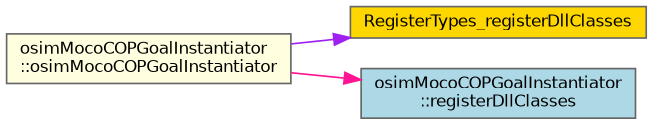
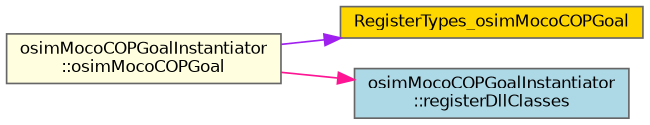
node "RegisterTypes_registerDllClasses": label "RegisterTypes_registerDllClasses" -> "RegisterTypes_osimMocoCOPGoal"
node "osimMocoCOPGoalInstantiator ::osimMocoCOPGoalInstantiator": label "osimMocoCOPGoalInstantiator ::osimMocoCOPGoalInstantiator" -> "osimMocoCOPGoalInstantiator ::osimMocoCOPGoal"
